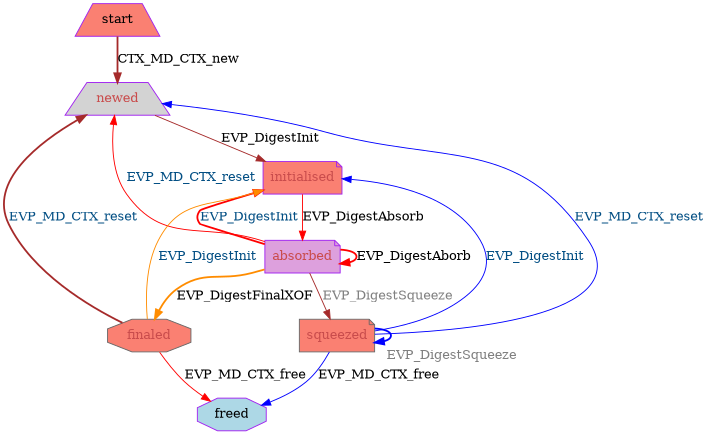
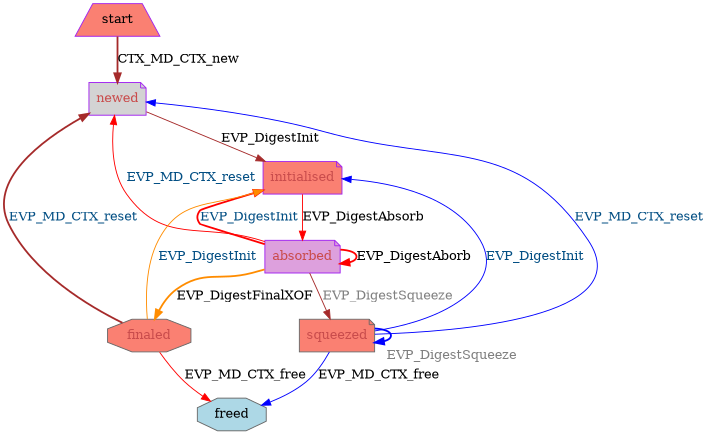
node "newed": shape trapezium -> note
node "freed": color purple -> gray40
